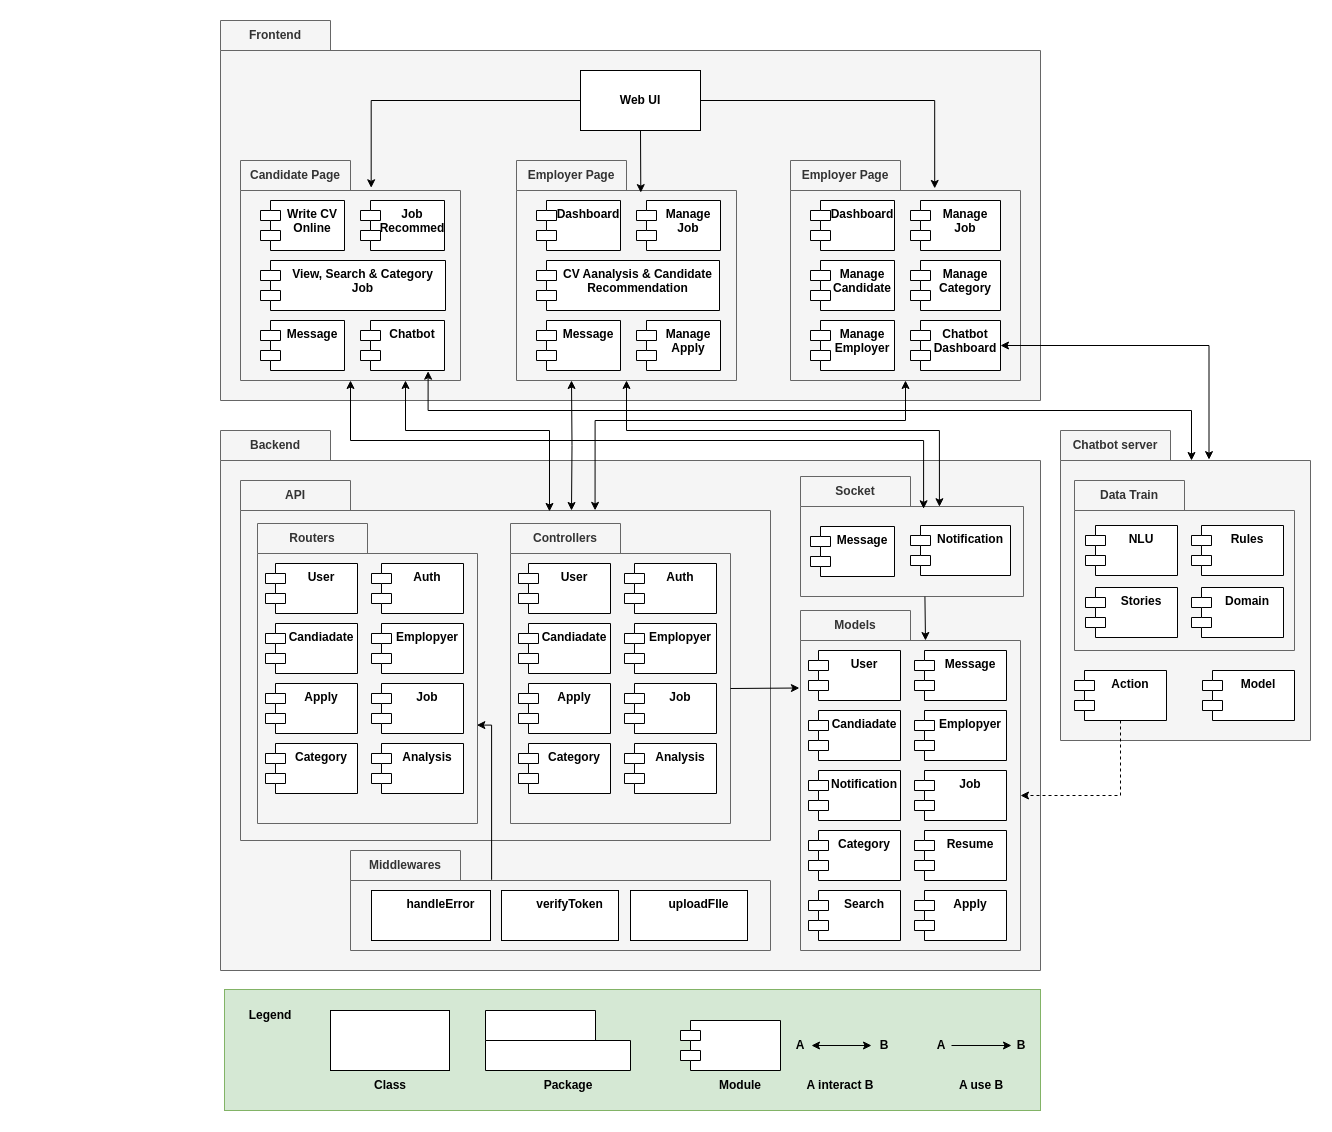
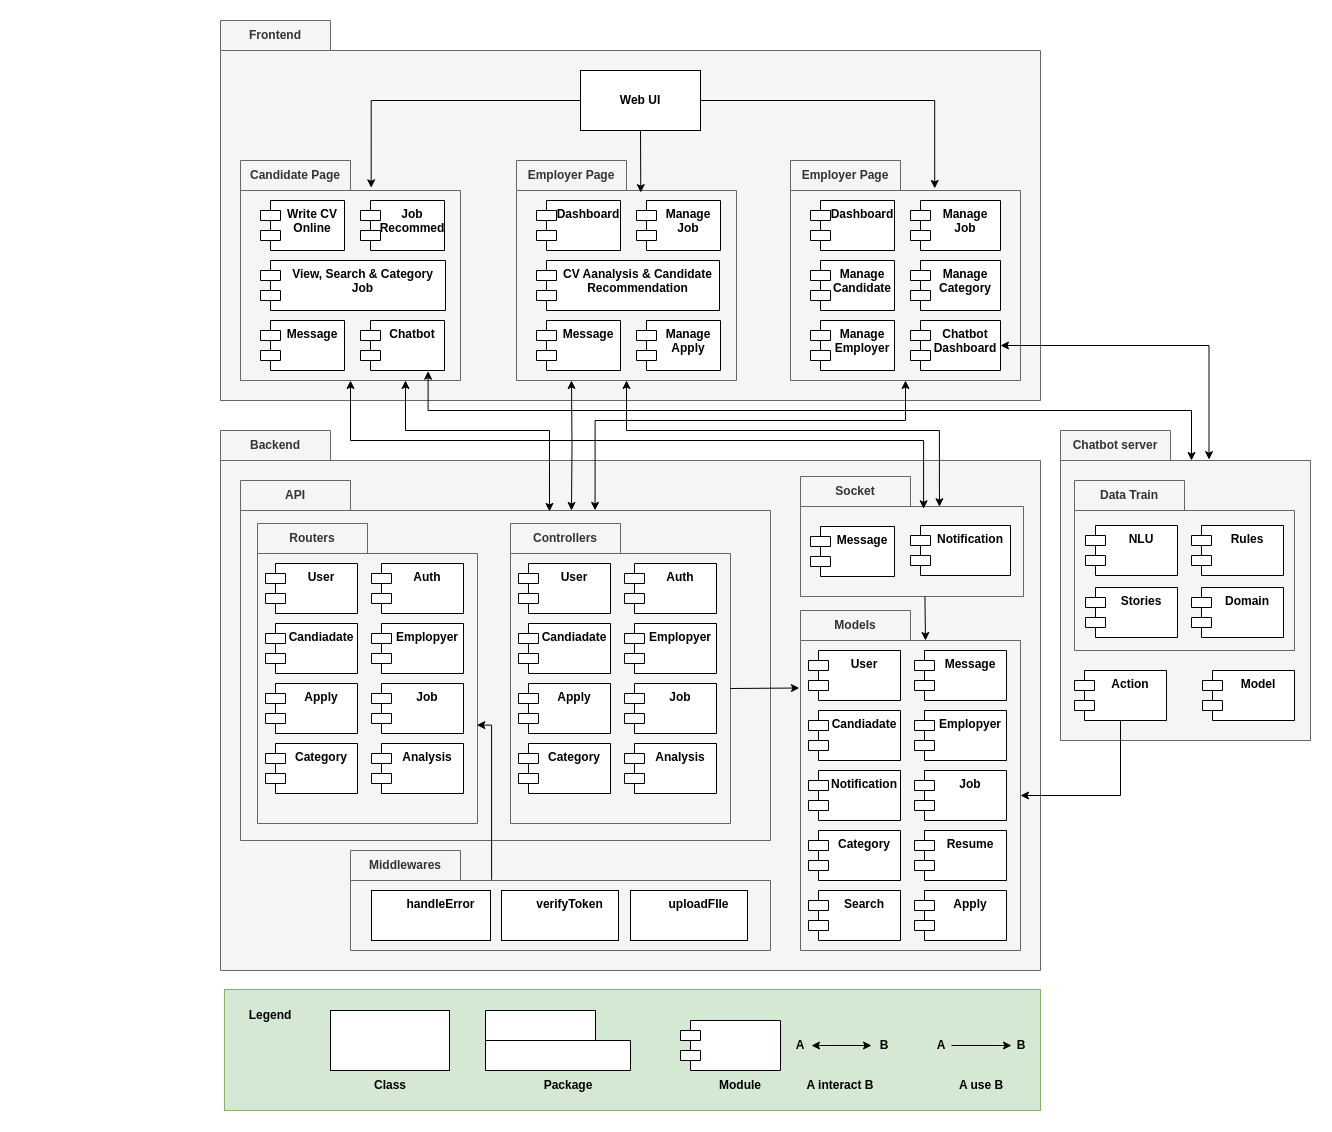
edge "Action" -> "Models": style dashed -> solid
